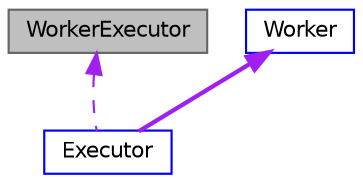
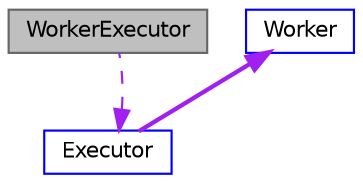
edge "Executor" -> "WorkerExecutor": reversed
